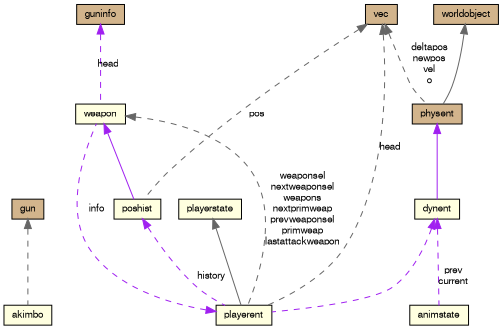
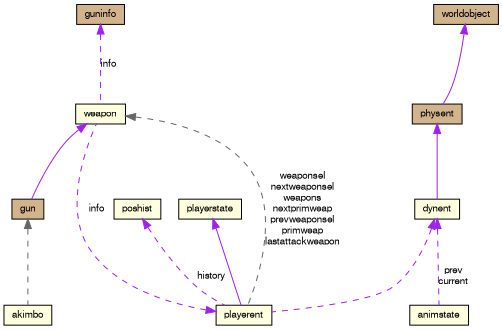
node "vec": removed
edge "weapon" -> "guninfo": label "head" -> "info"
edge "physent" -> "worldobject": color gray40 -> purple
edge "poshist" -> "weapon": now "gun" -> "weapon"
edge "playerent" -> "playerstate": color gray40 -> purple
